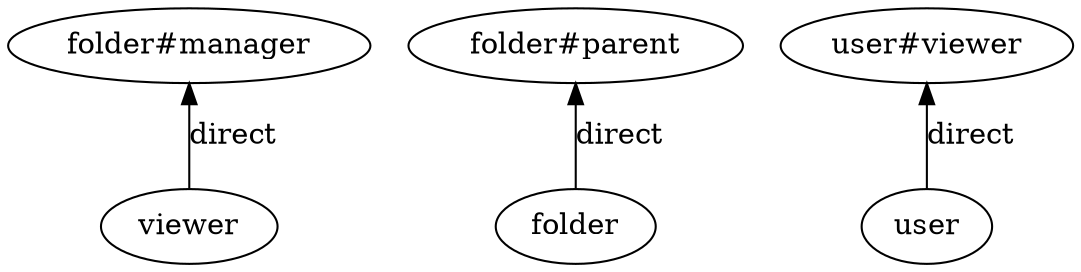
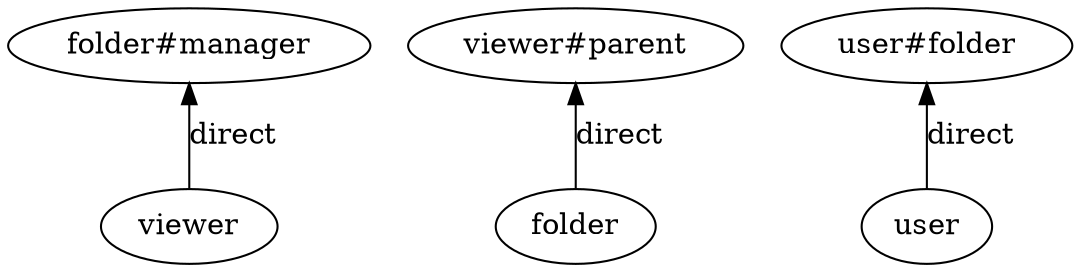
node "folder#parent": label "folder#parent" -> "viewer#parent"
node "user#viewer": label "user#viewer" -> "user#folder"
